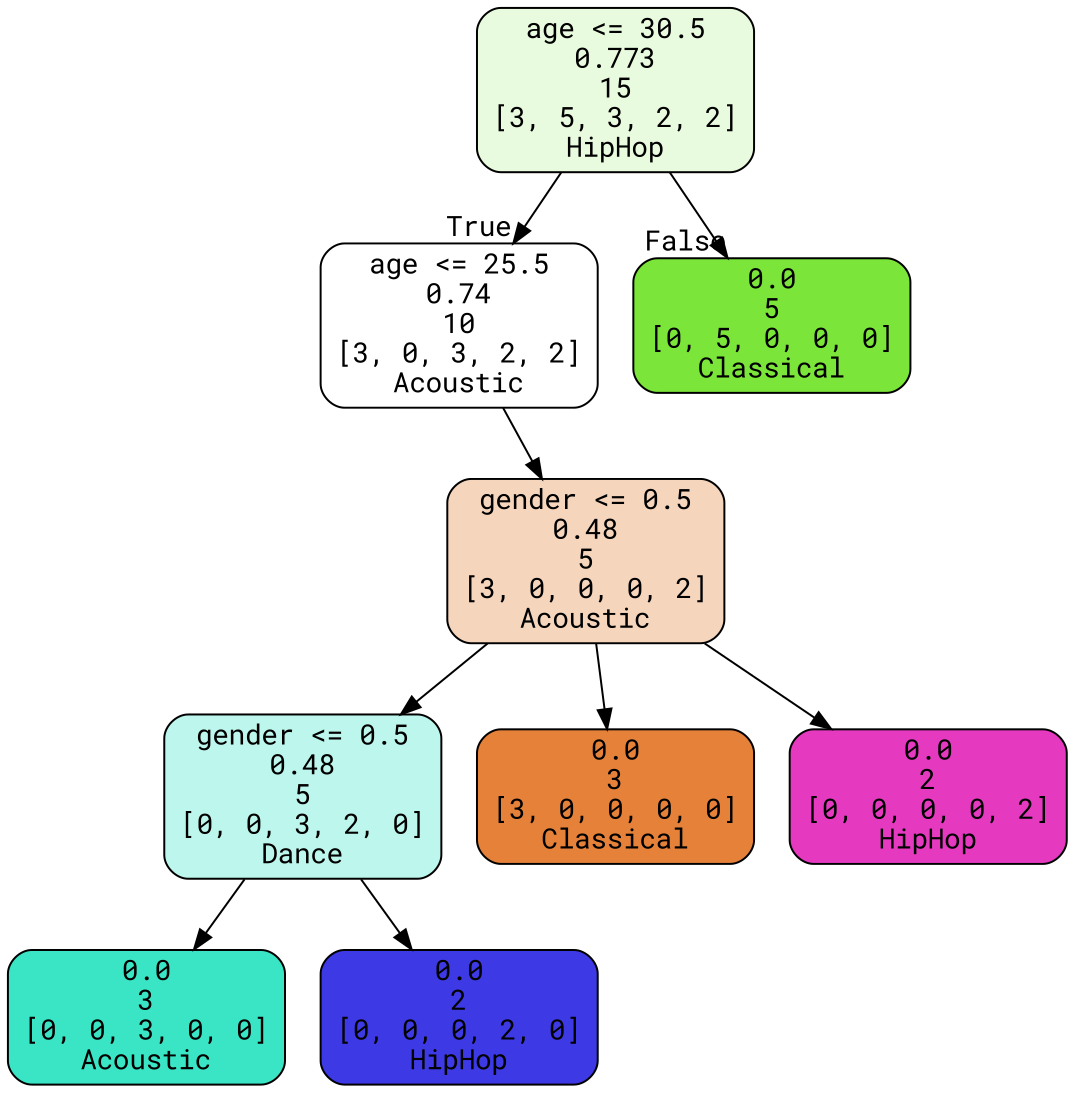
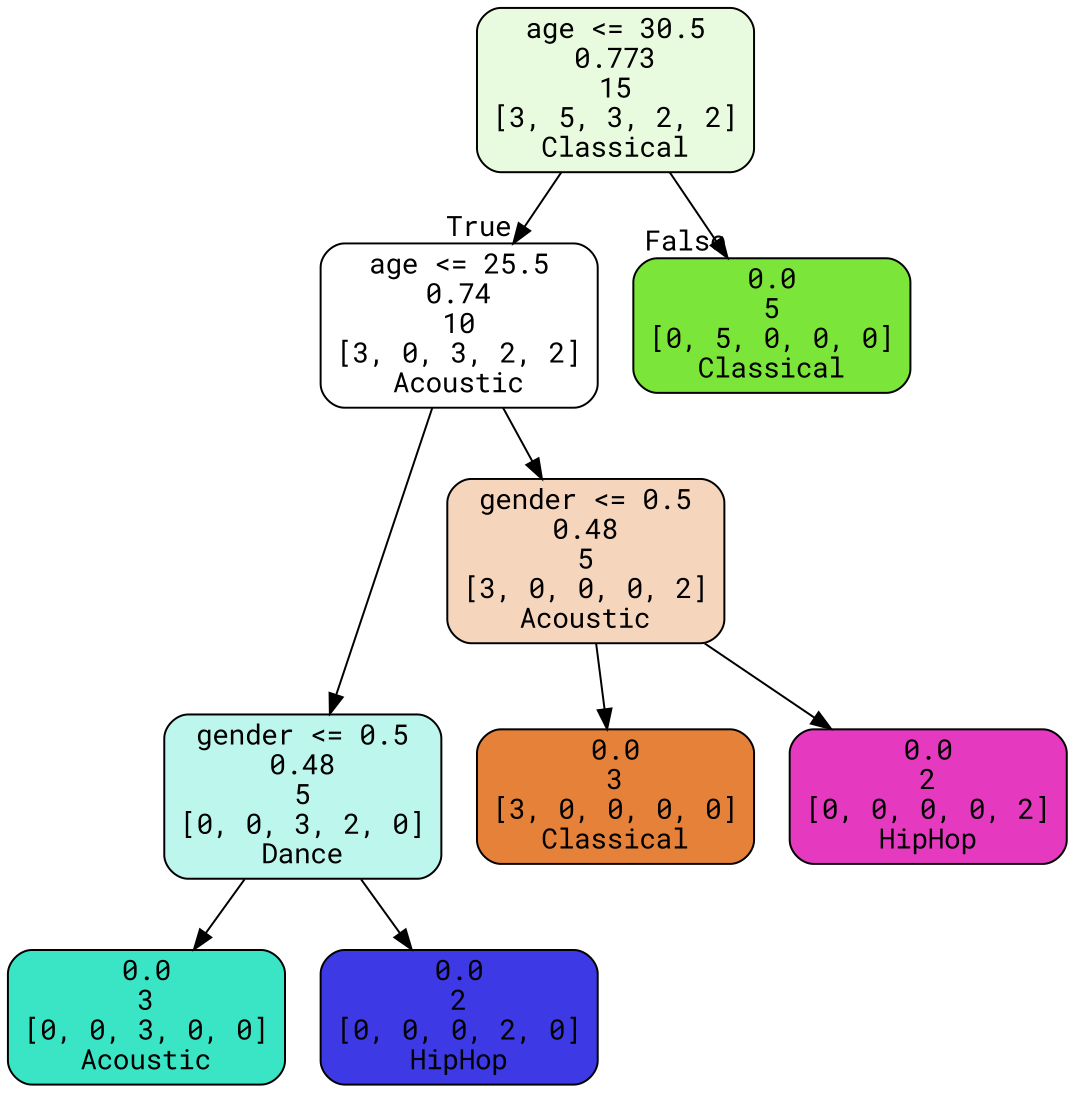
node "age <= 30.5 0.773 15 [3, 5, 3, 2, 2] HipHop": label "age <= 30.5 0.773 15 [3, 5, 3, 2, 2] HipHop" -> "age <= 30.5 0.773 15 [3, 5, 3, 2, 2] Classical"
edge "gender <= 0.5 0.48 5 [3, 0, 0, 0, 2] Acoustic" -> "gender <= 0.5 0.48 5 [0, 0, 3, 2, 0] Dance": now "age <= 25.5 0.74 10 [3, 0, 3, 2, 2] Acoustic" -> "gender <= 0.5 0.48 5 [0, 0, 3, 2, 0] Dance"
